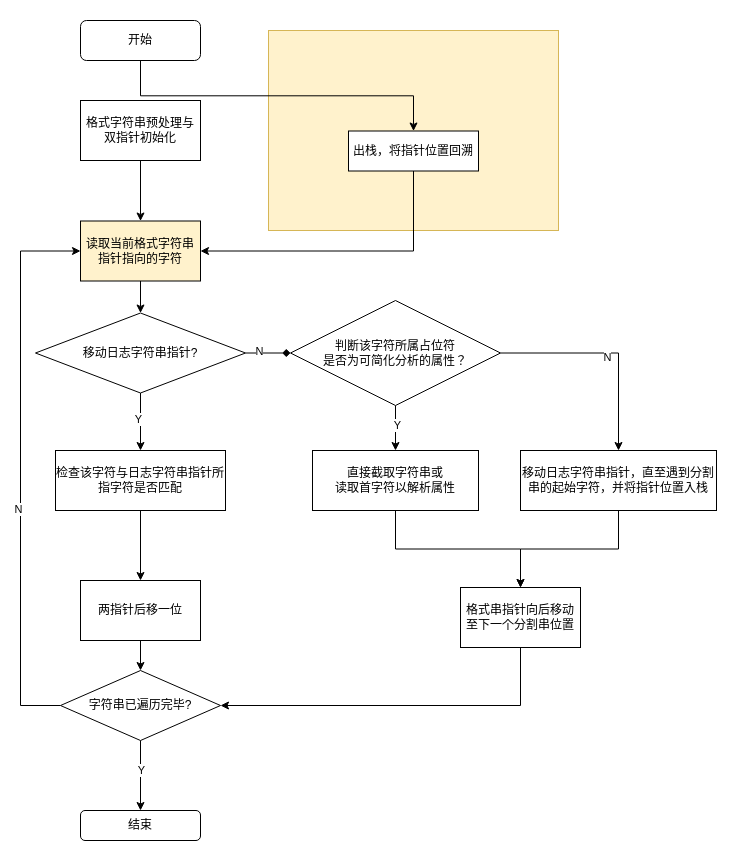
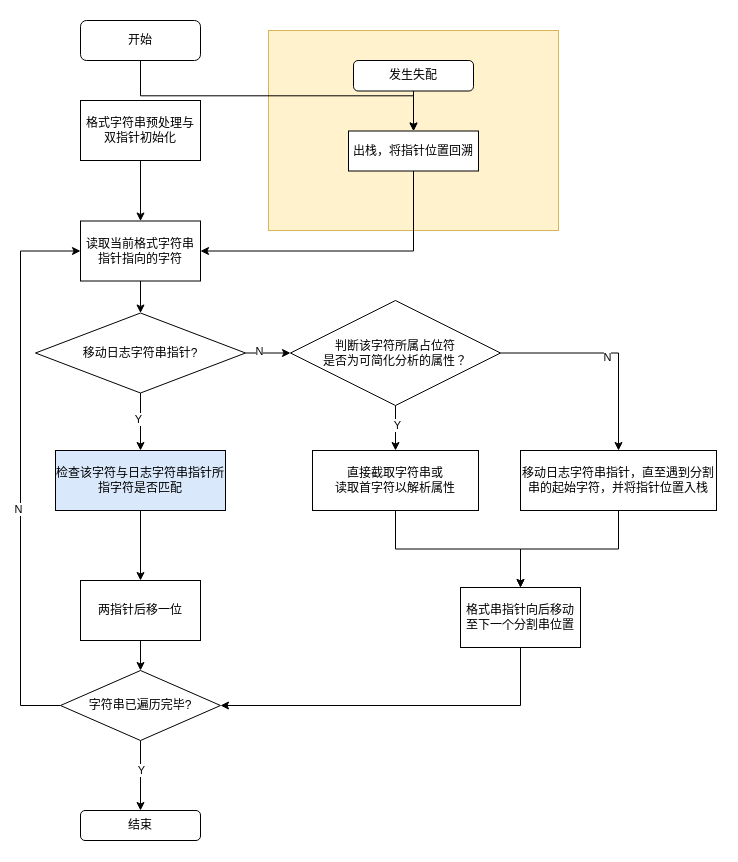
node "发生失配": added
edge "发生失配" -> "出栈，将指针位置回溯": added
node "读取当前格式字符串指针指向的字符": fillcolor #fff2cc -> #ffffff
edge "移动日志字符串指针?" -> "判断该字符所属占位符 是否为可简化分析的属性？": arrowhead diamond -> classic
node "检查该字符与日志字符串指针所指字符是否匹配": fillcolor #ffffff -> #dae8fc
